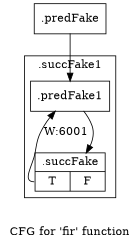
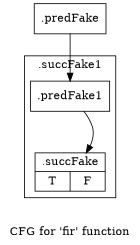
edge ".succFake" -> ".predFake1": removed, label "W:6001"
